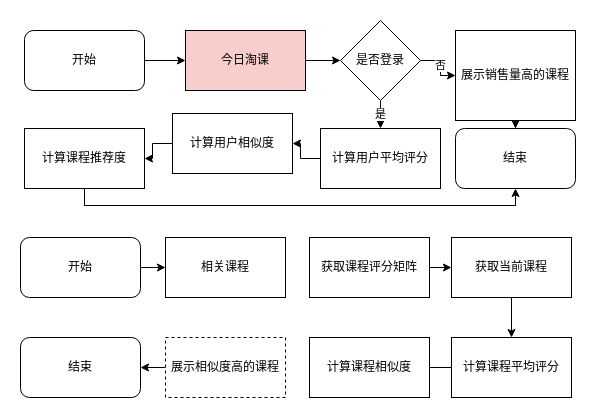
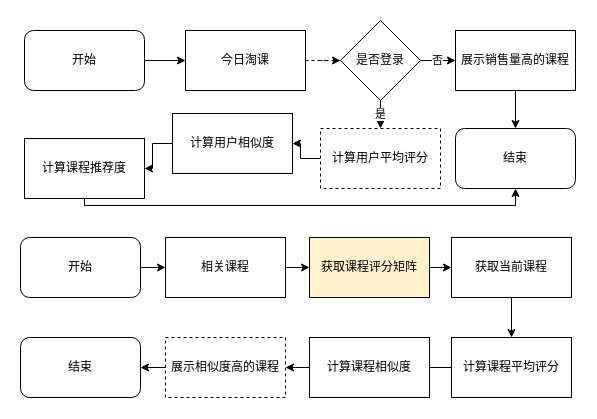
node "今日淘课": fillcolor #f8cecc -> #ffffff
edge "今日淘课" -> "是否登录": style solid -> dashed
node "展示销售量高的课程": size 120x90 -> 120x60
node "计算课程推荐度": moved (85, 159) -> (85, 169)
node "计算用户平均评分": style solid -> dashed
edge "相关课程" -> "获取课程评分矩阵": added
node "获取课程评分矩阵": fillcolor #ffffff -> #fff2cc
edge "计算课程相似度" -> "展示相似度高的课程": added
